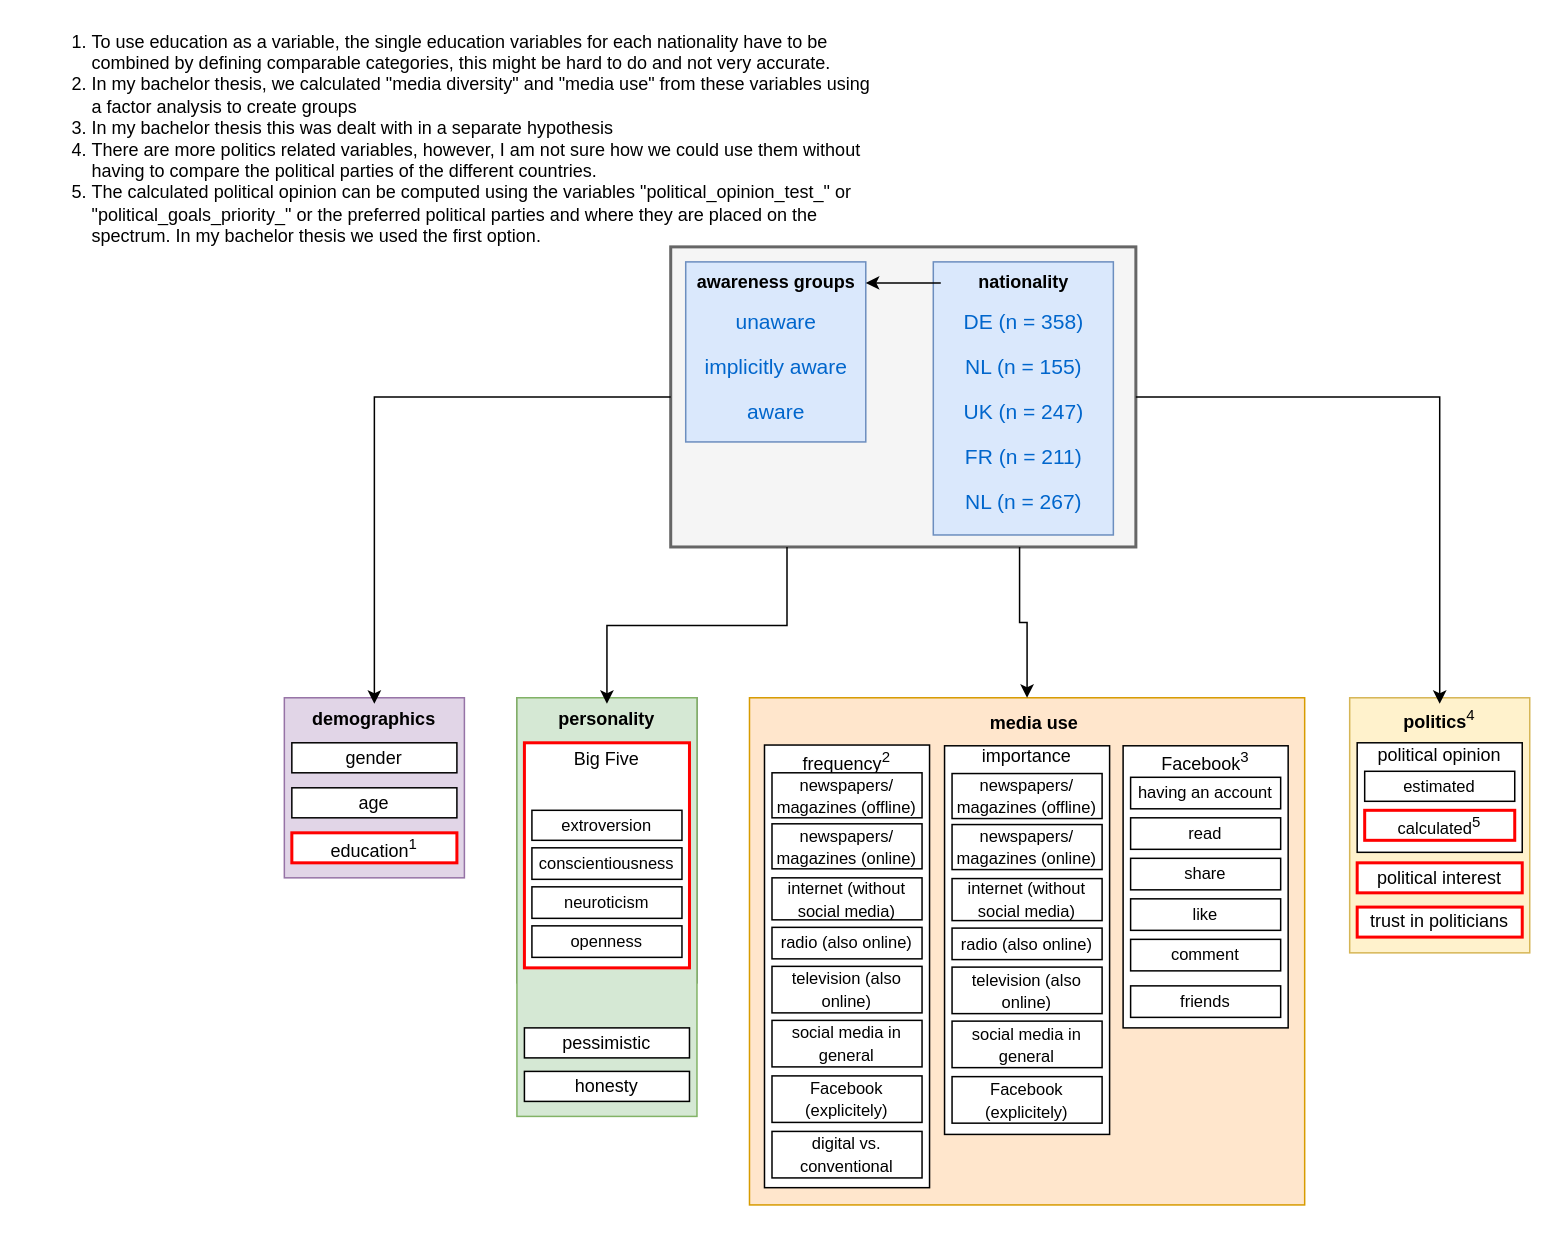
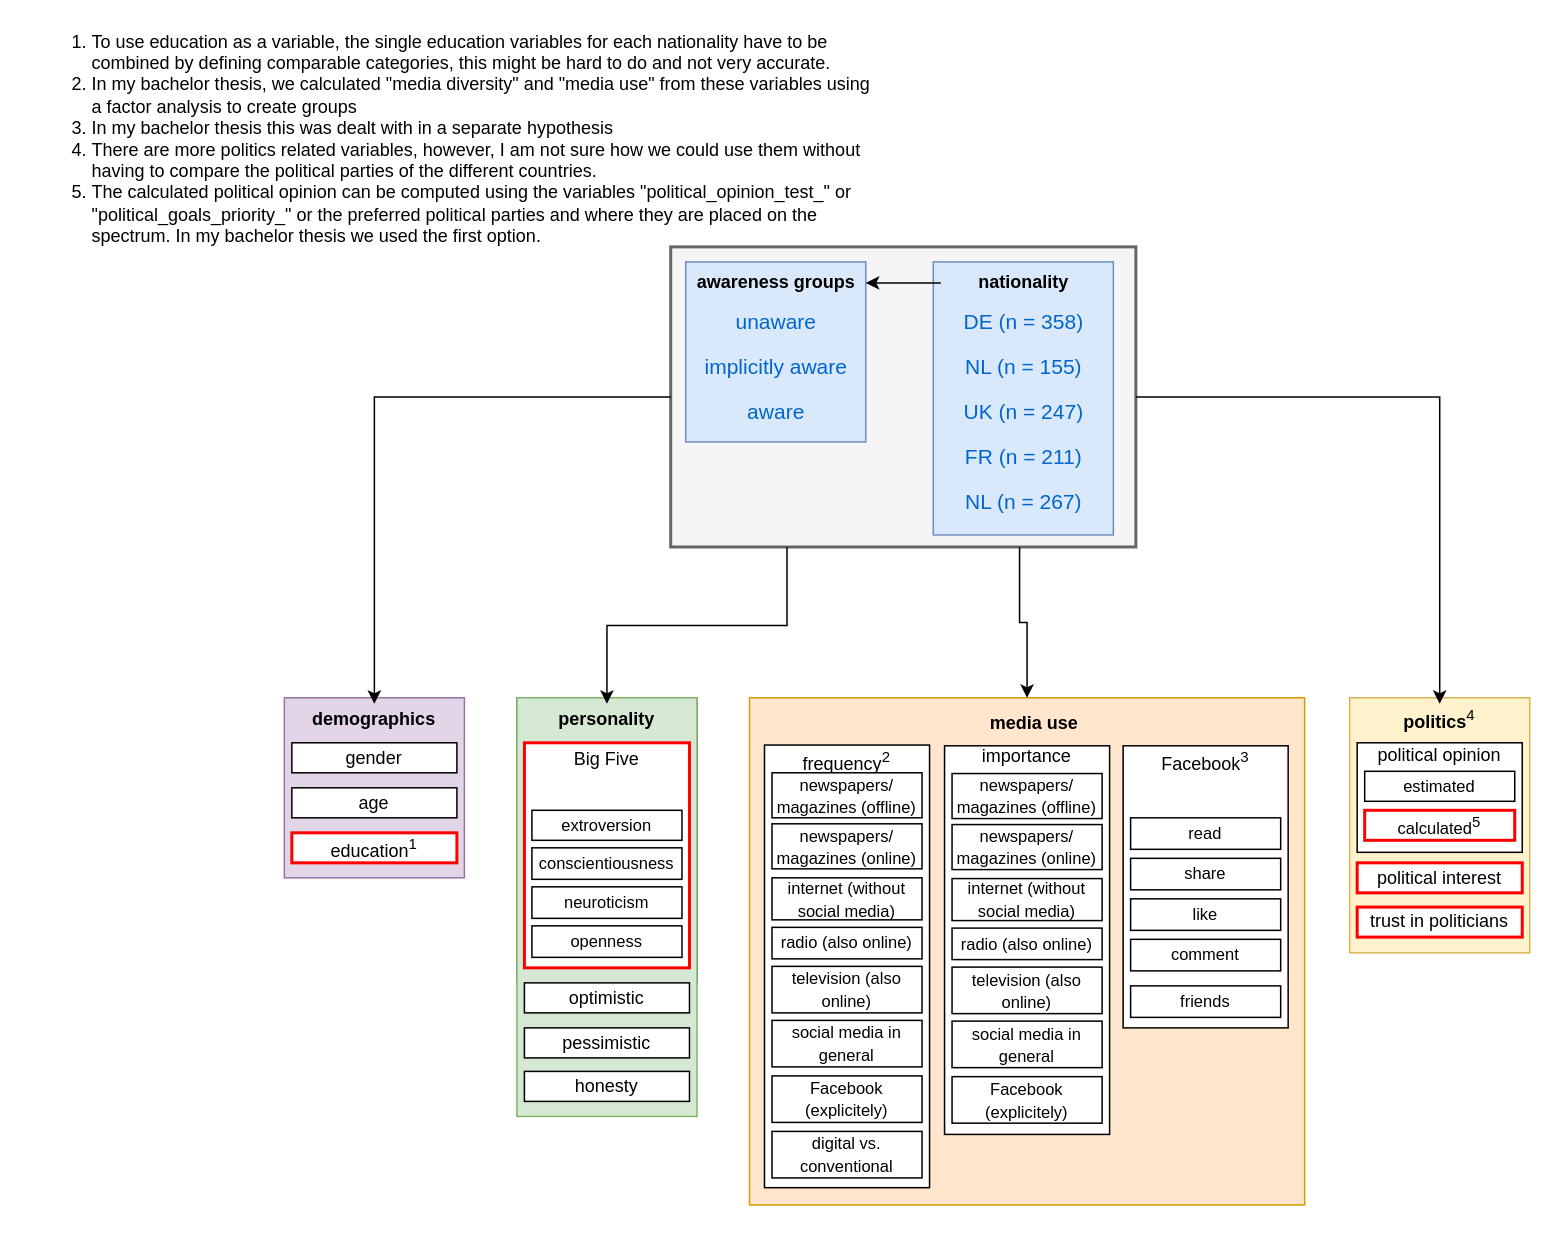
node "having an account": removed
node "optimistic": added
